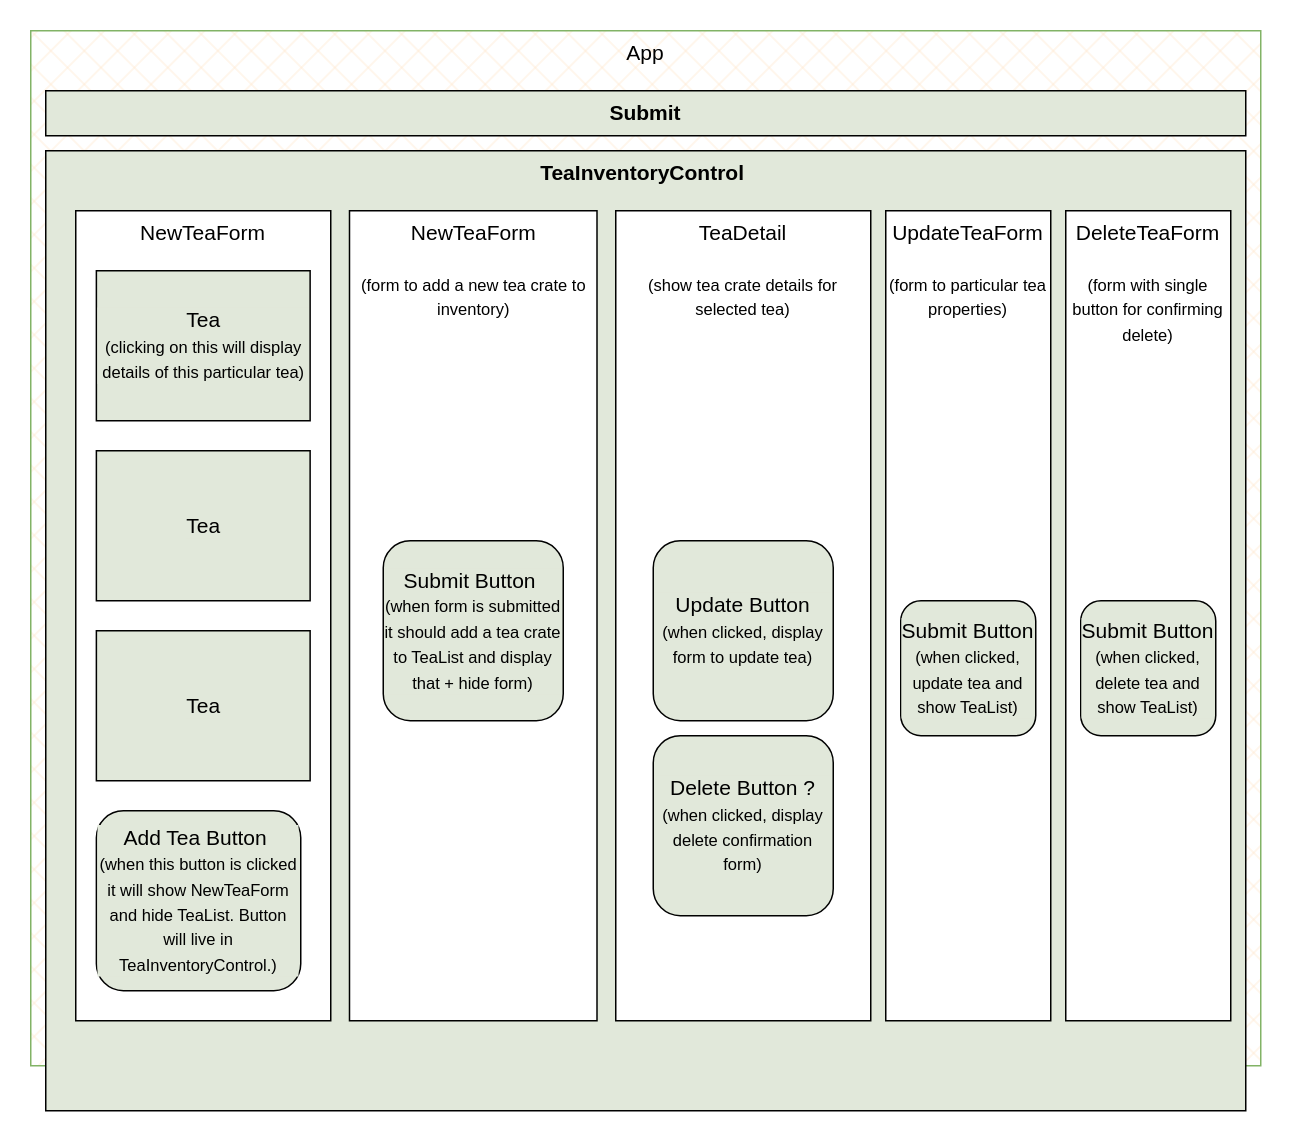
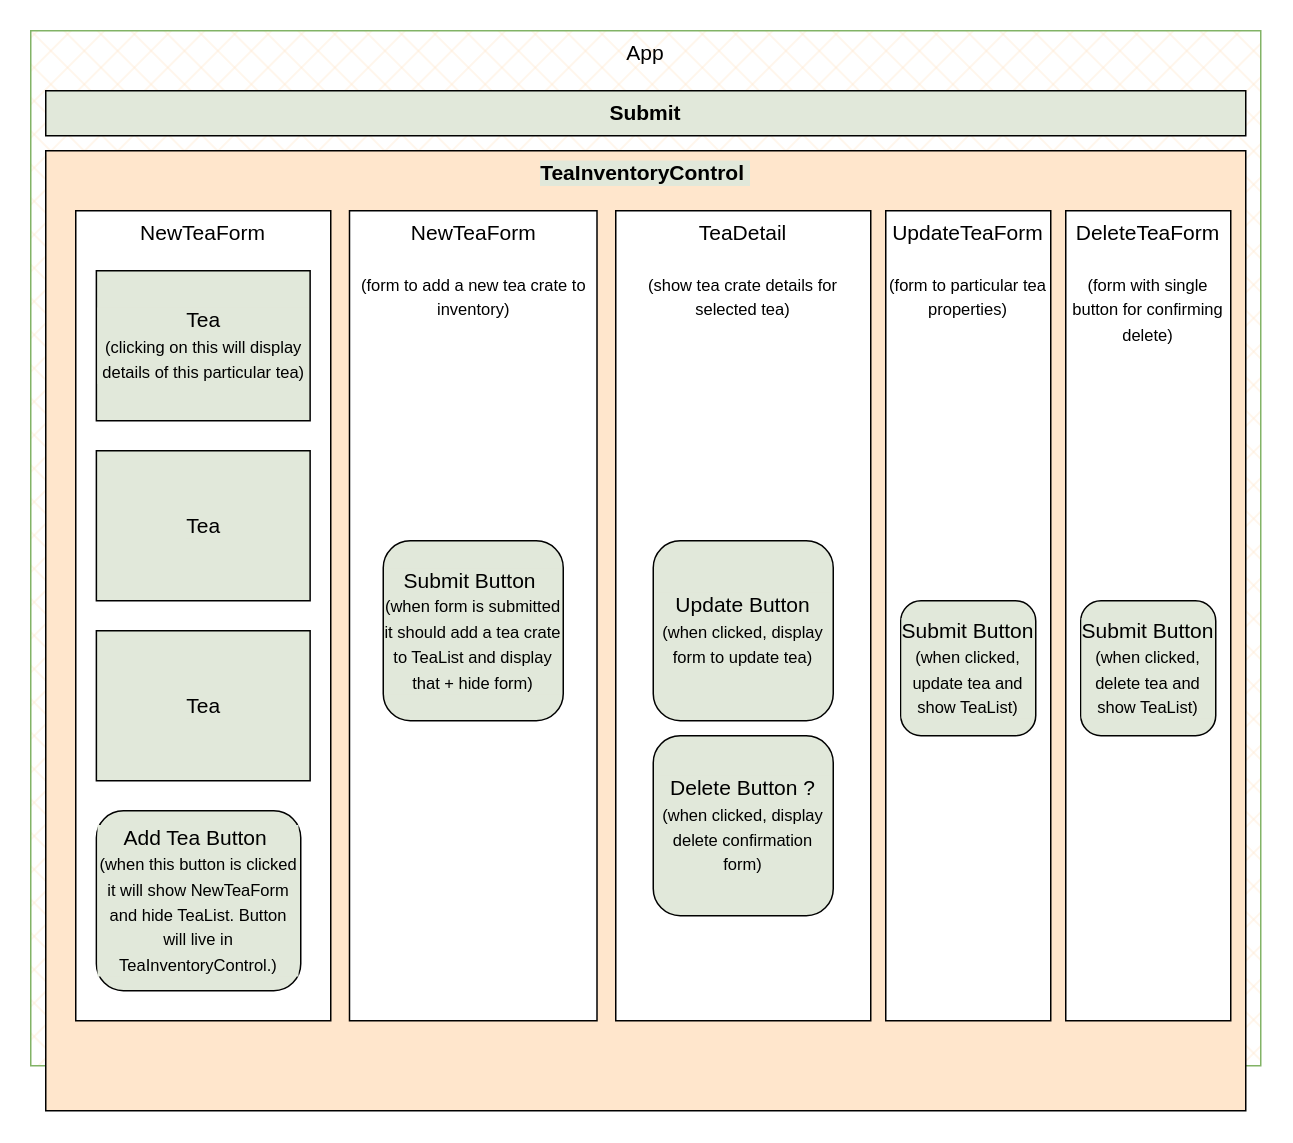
node "TeaInventoryControl": fillcolor #e1e8da -> #ffe6cc
